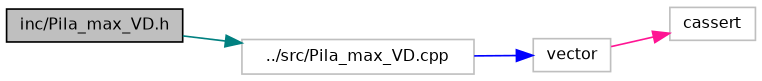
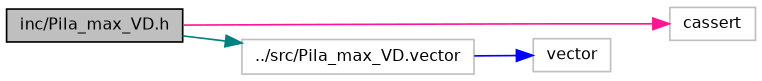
edge "vector" -> "cassert": now "inc/Pila_max_VD.h" -> "cassert"
node "../src/Pila_max_VD.cpp": label "../src/Pila_max_VD.cpp" -> "../src/Pila_max_VD.vector"
